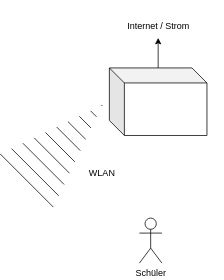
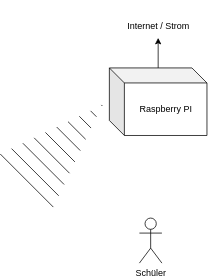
node "Raspberry PI": added
node "WLAN": removed
